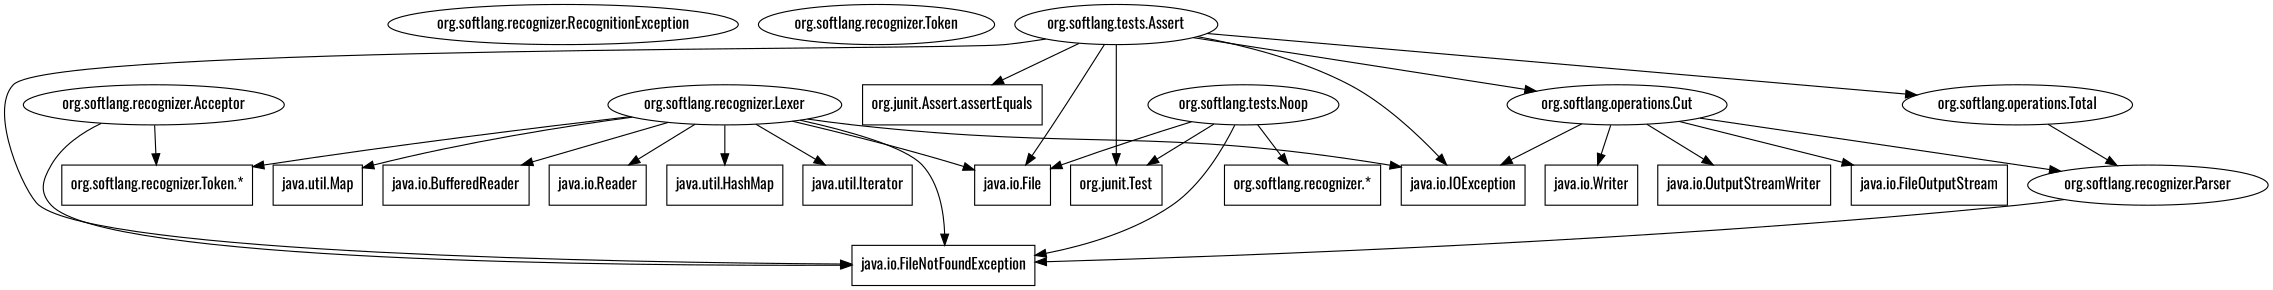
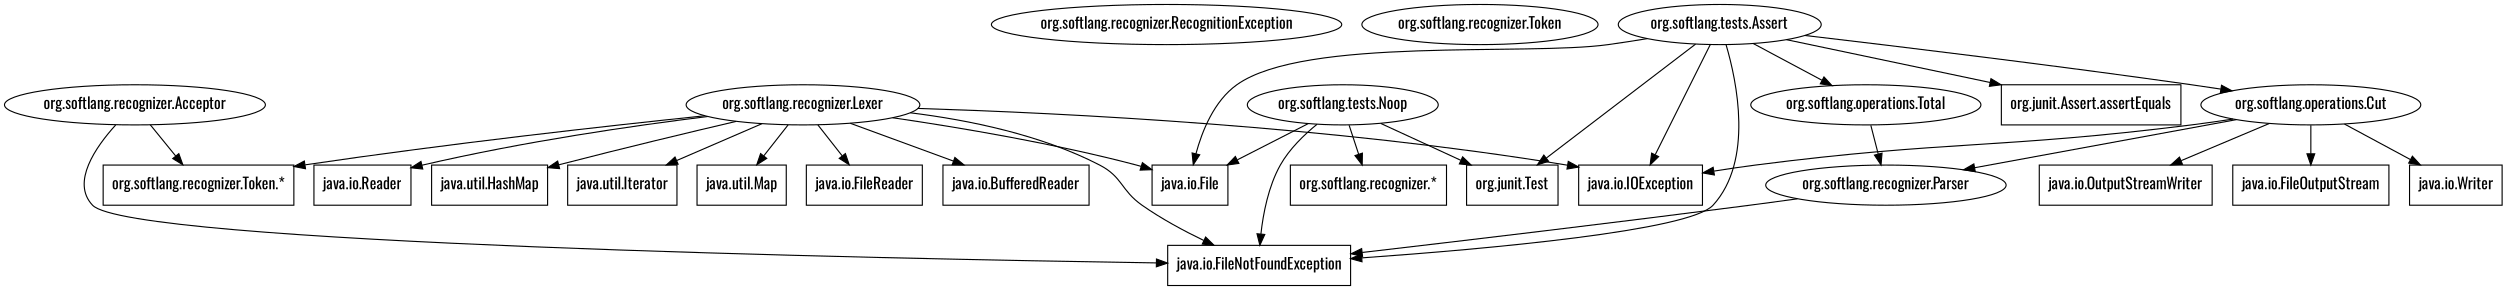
node "java.io.FileReader": added
